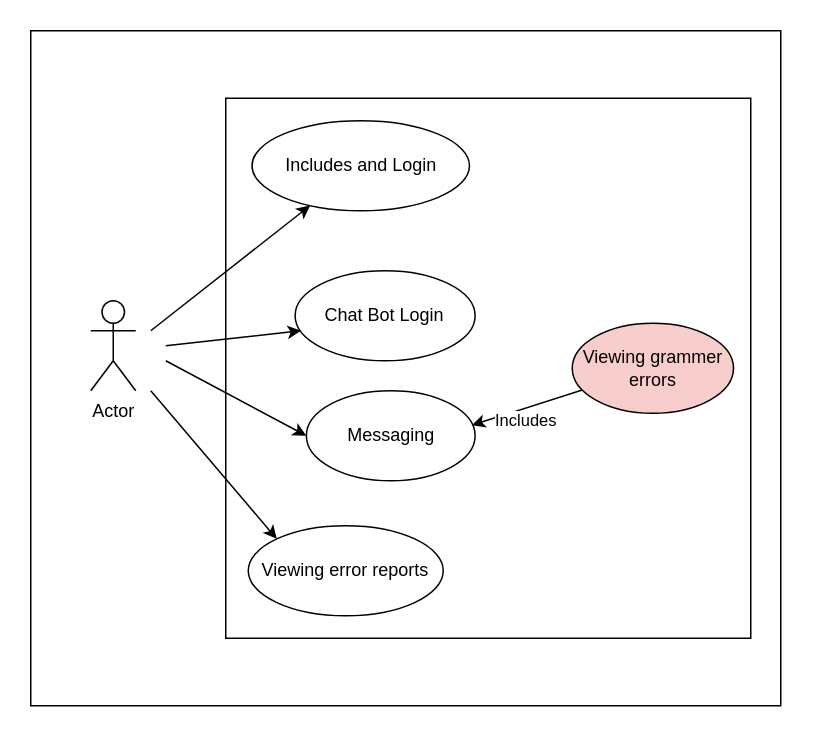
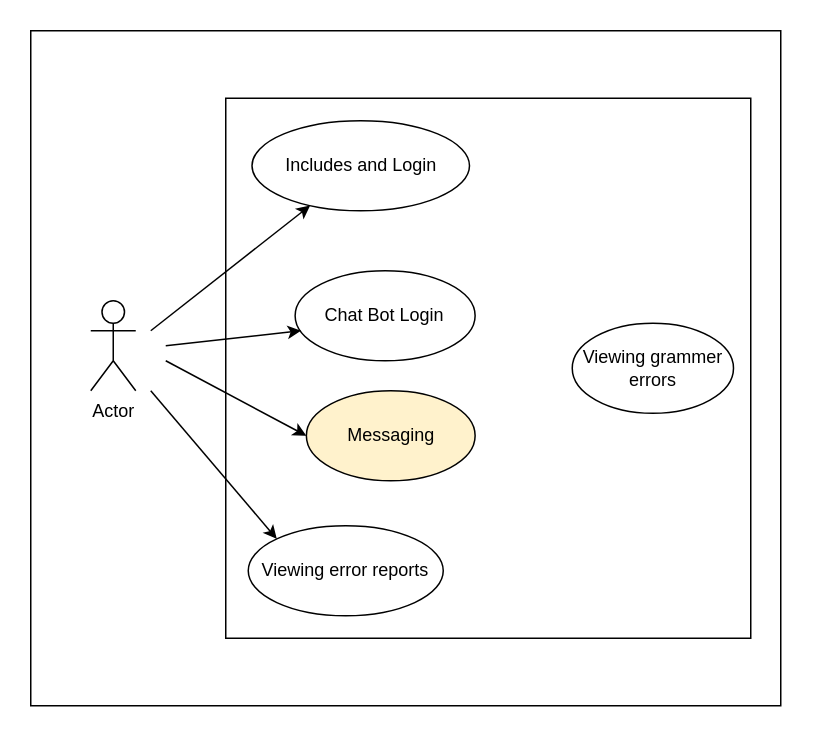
node "Viewing grammer errors": fillcolor #f8cecc -> #ffffff
edge "Viewing grammer errors" -> "Messaging": removed, label "Includes"
node "Messaging": fillcolor #ffffff -> #fff2cc
